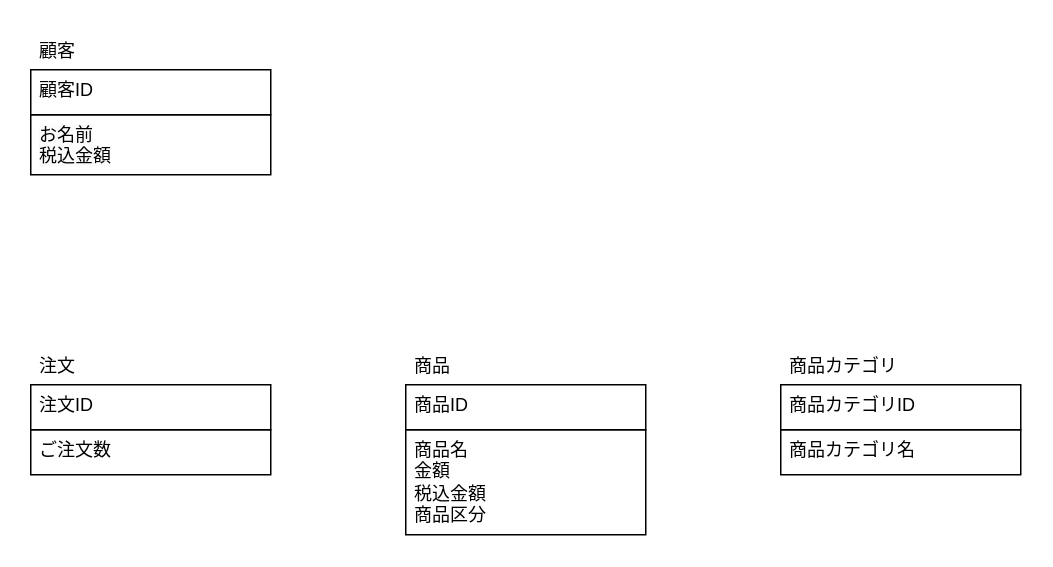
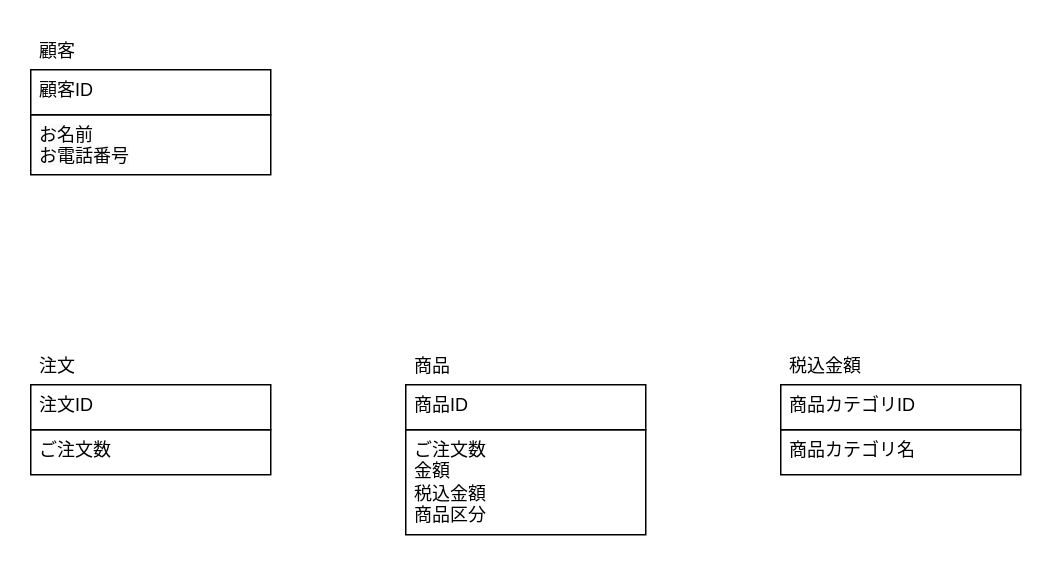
node "お名前税込金額": label "お名前税込金額" -> "お名前お電話番号"
node "商品カテゴリ": label "商品カテゴリ" -> "税込金額"
node "商品名 金額 税込金額 商品区分": label "商品名 金額 税込金額 商品区分" -> "ご注文数 金額 税込金額 商品区分"
